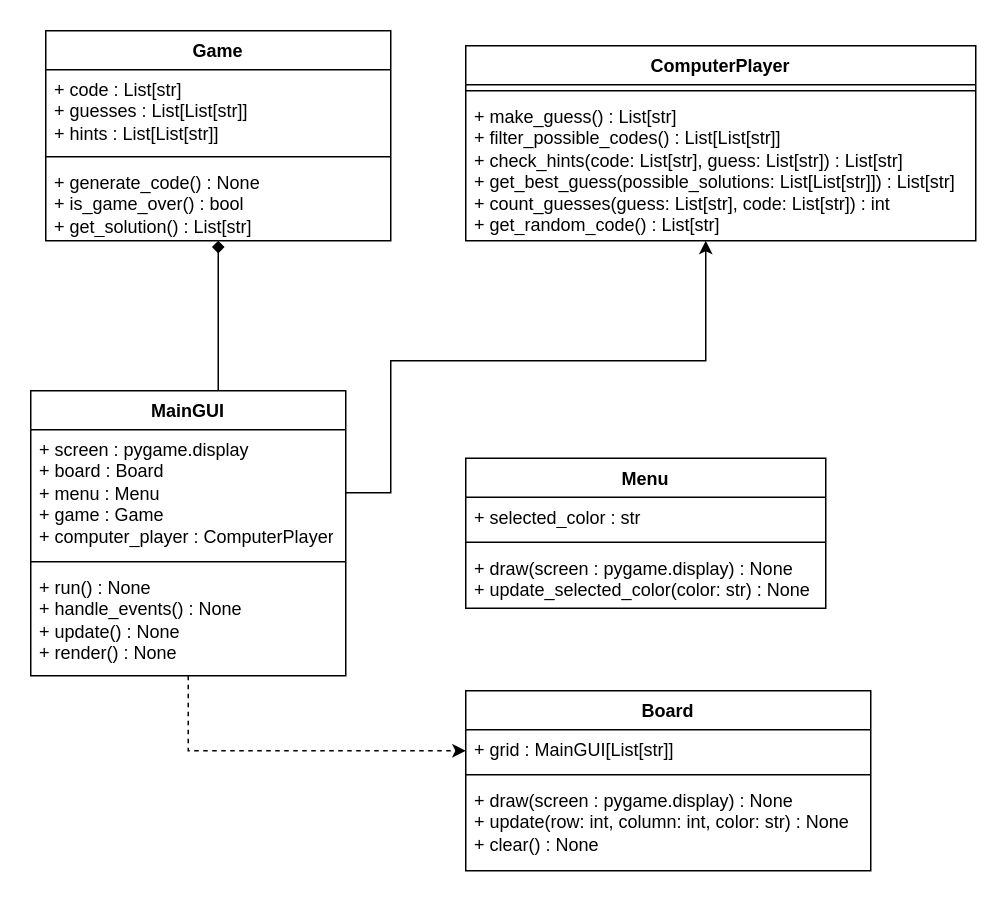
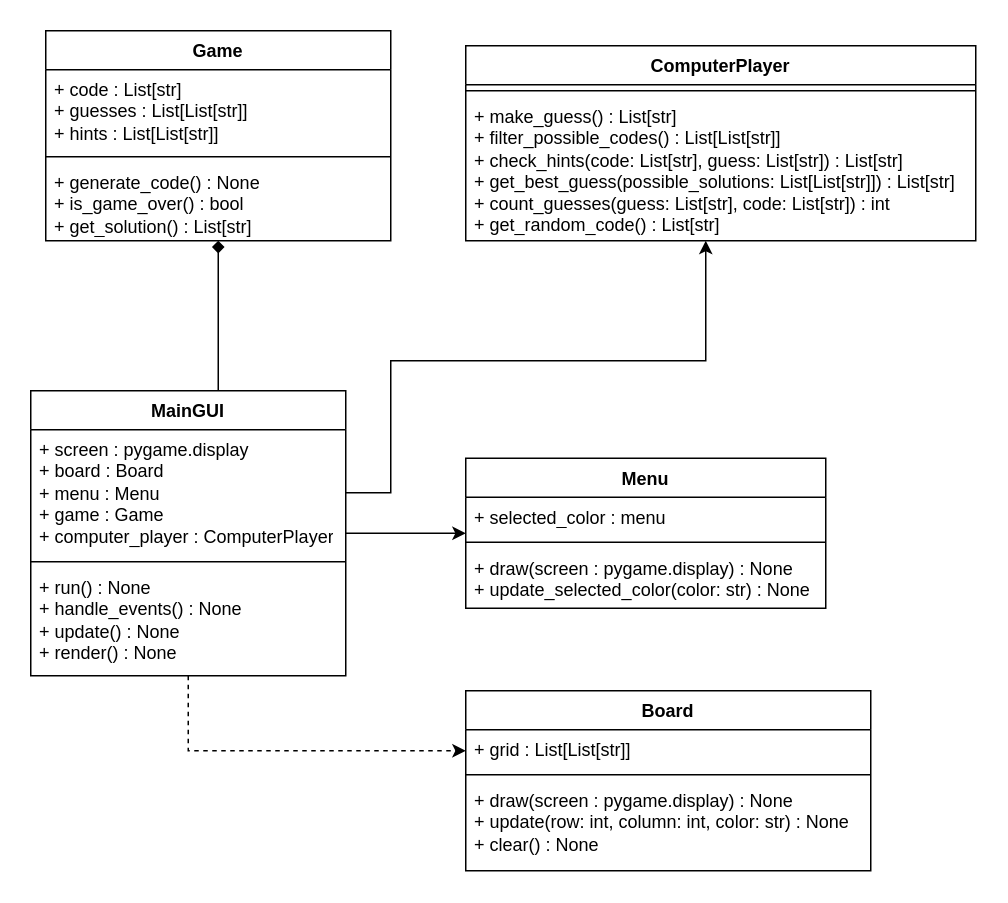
node "+ selected_color : str": label "+ selected_color : str" -> "+ selected_color : menu"
edge "MainGUI" -> "Menu": added
node "+ grid : MainGUI[List[str]]": label "+ grid : MainGUI[List[str]]" -> "+ grid : List[List[str]]"
